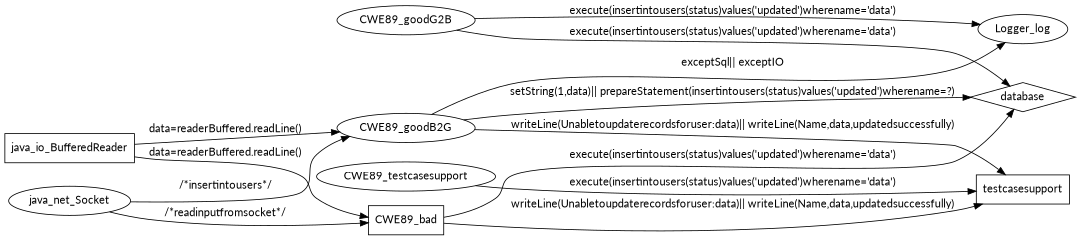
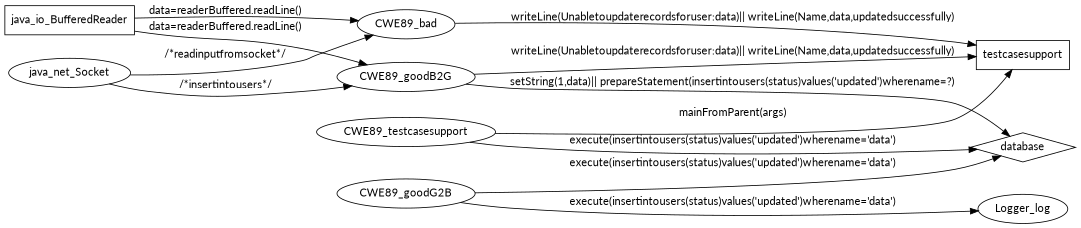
edge "CWE89_goodB2G" -> "Logger_log": removed, label "exceptSql|| exceptIO"
edge "CWE89_bad" -> "database": now "CWE89_testcasesupport" -> "database"
edge "CWE89_testcasesupport" -> "testcasesupport": label "execute(insertintousers(status)values('updated')wherename='data')" -> "mainFromParent(args)"
node "CWE89_bad": shape box -> ellipse
